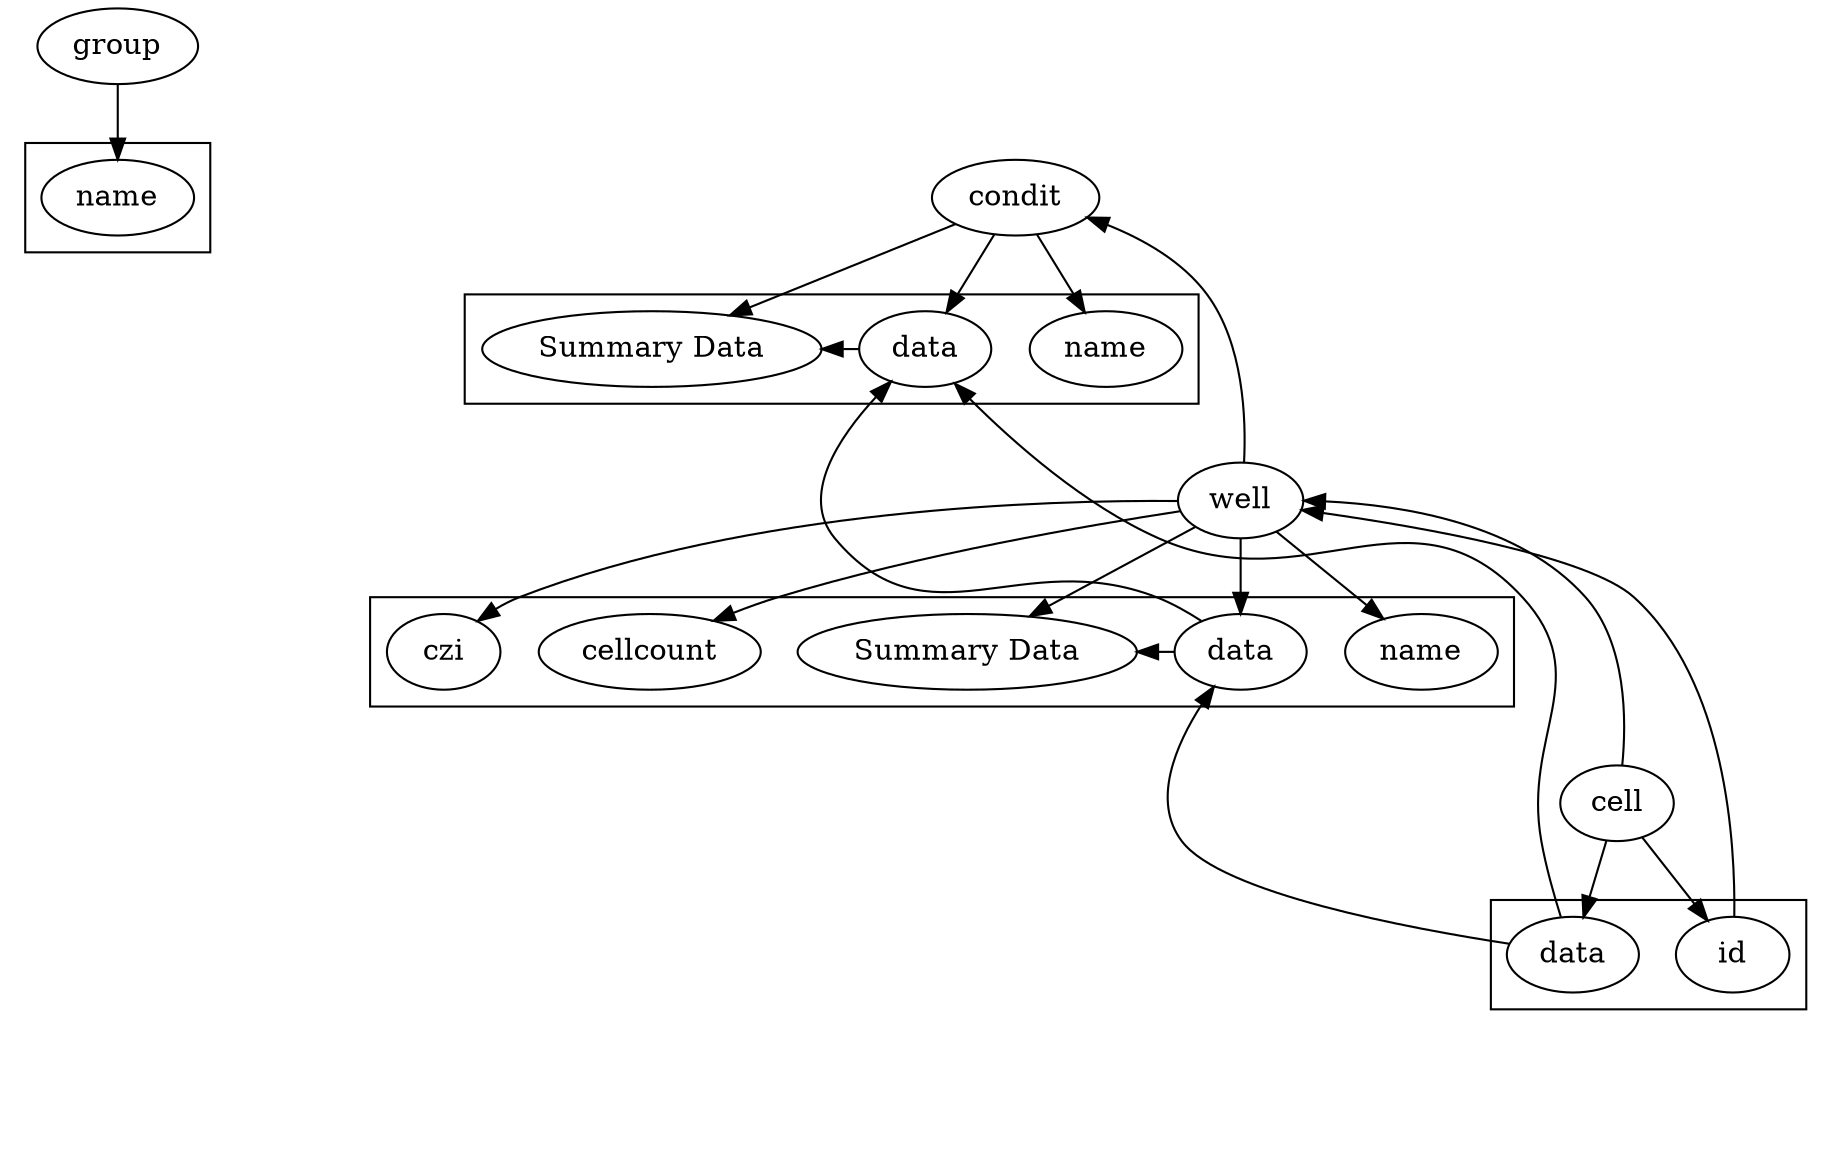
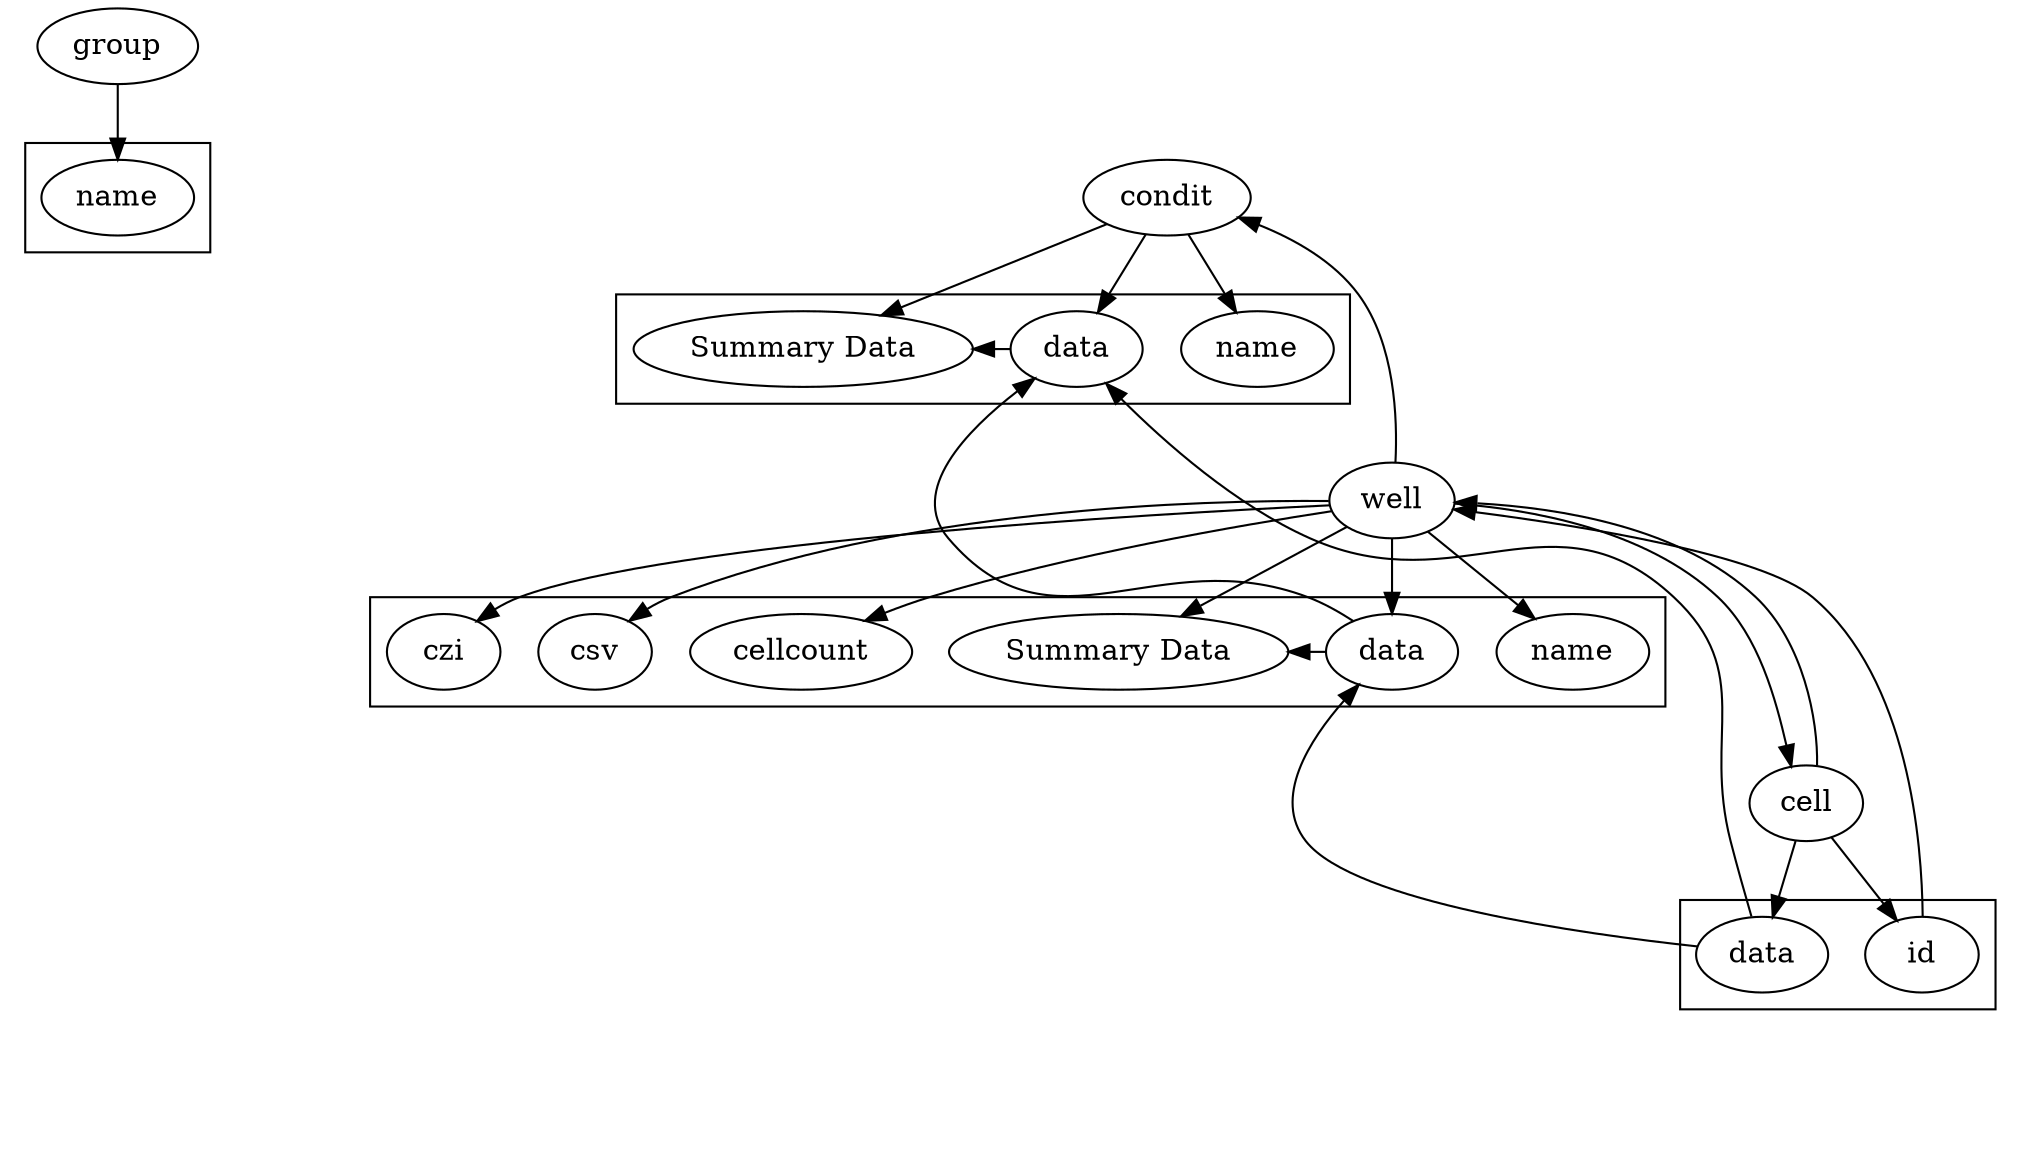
edge "well" -> "cell": added
node "csv": added
